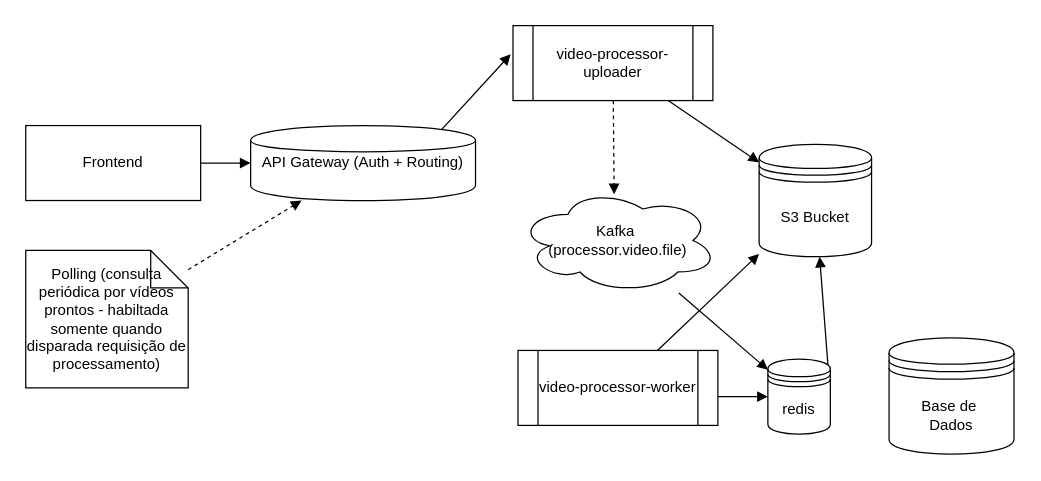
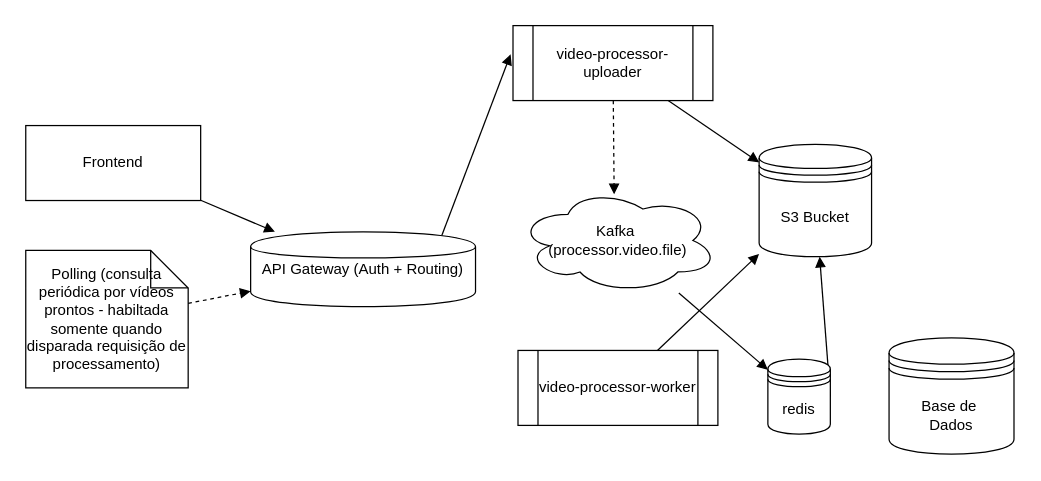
node "API Gateway (Auth + Routing)": moved (363, 163) -> (363, 269)
edge "video-processor-worker" -> "redis": removed
